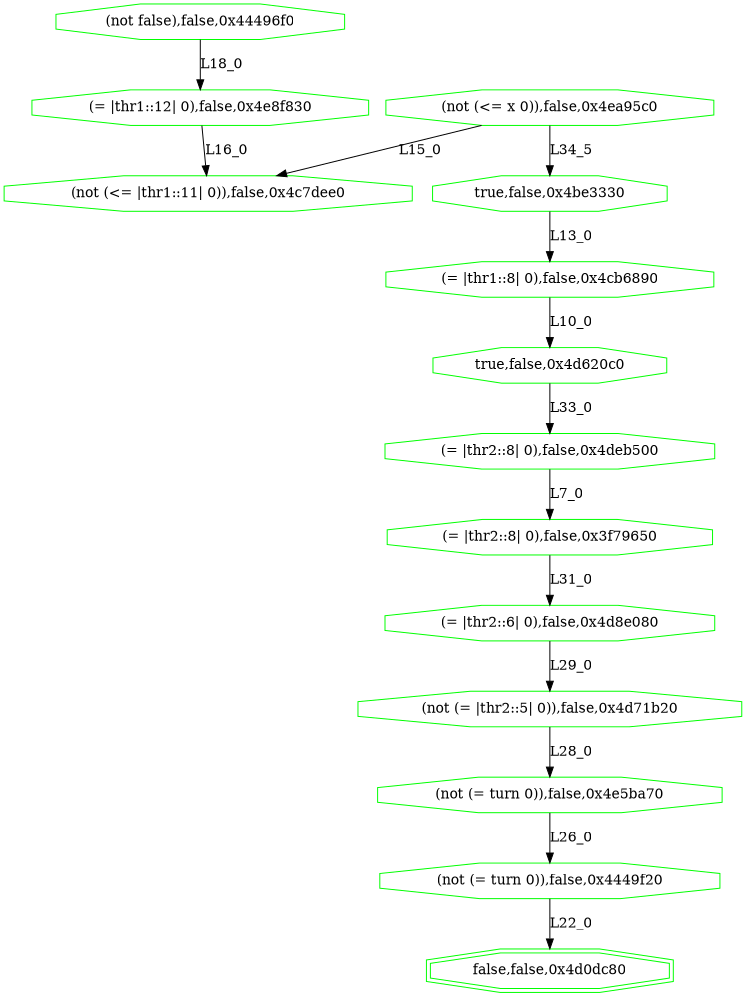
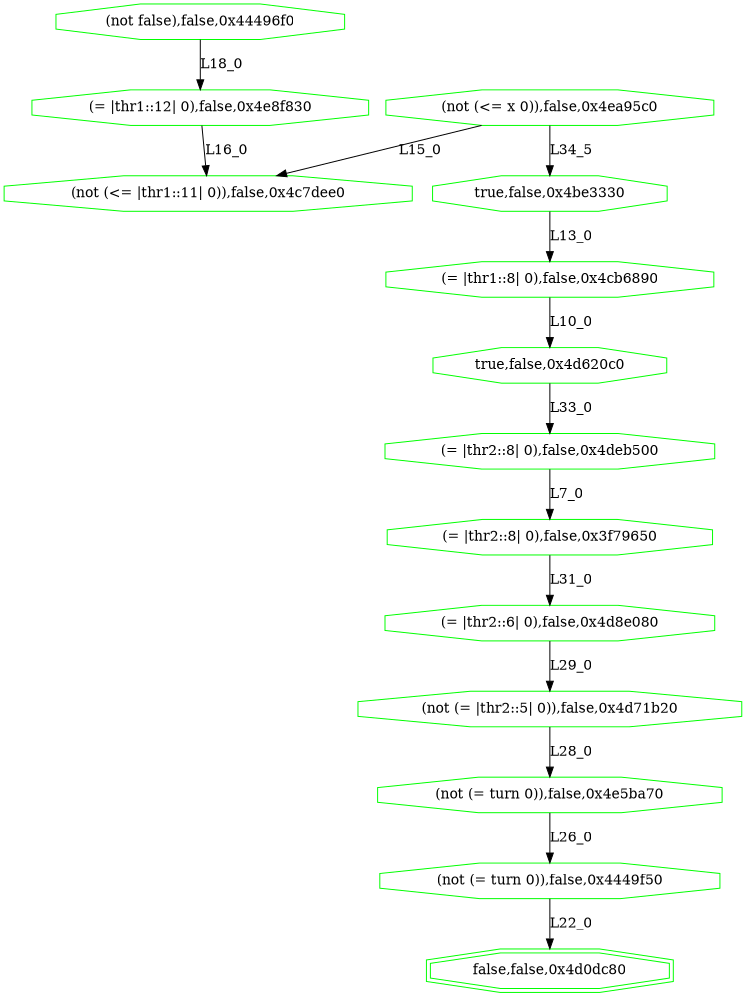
node "(not (= turn 0)),false,0x4449f20": label "(not (= turn 0)),false,0x4449f20" -> "(not (= turn 0)),false,0x4449f50"
